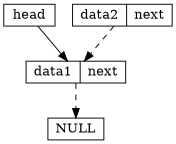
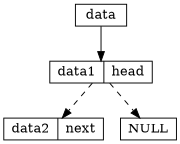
node "head": label "head" -> "data"
edge "data2" -> "data1": reversed
node "data1": text "next" -> "head"
